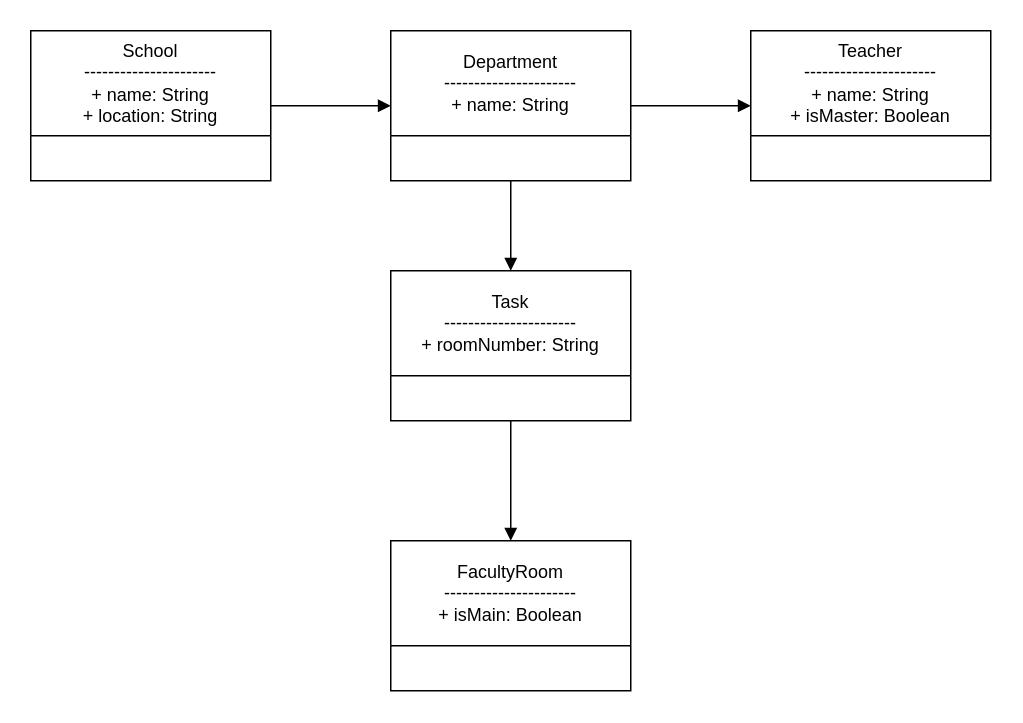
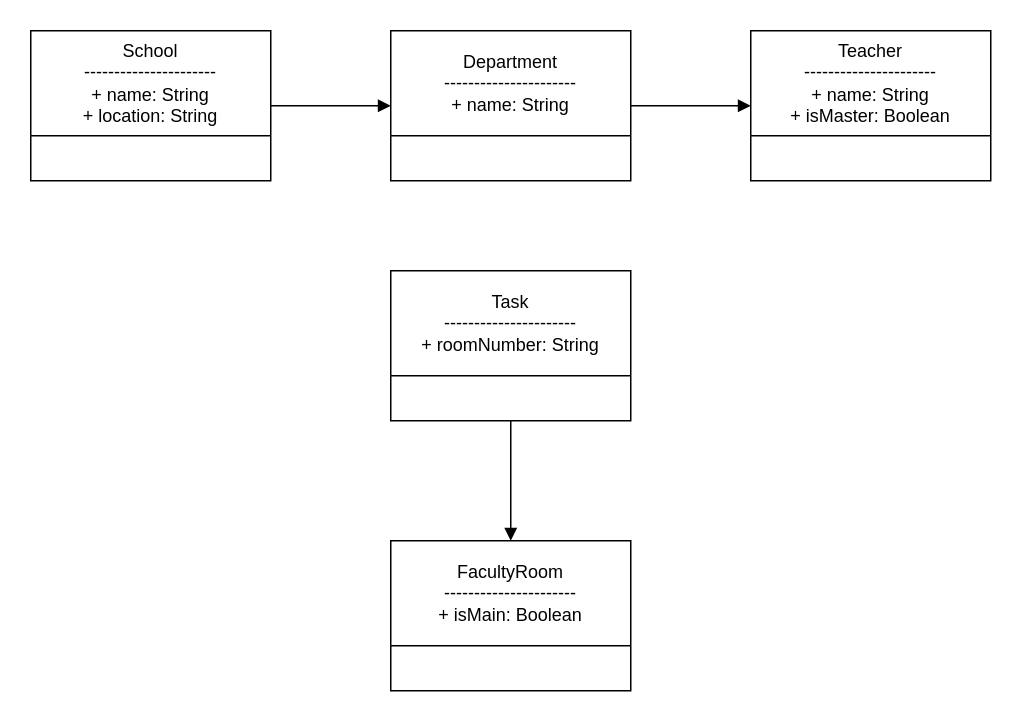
edge "Department ---------------------- + name: String" -> "Task ---------------------- + roomNumber: String": removed
